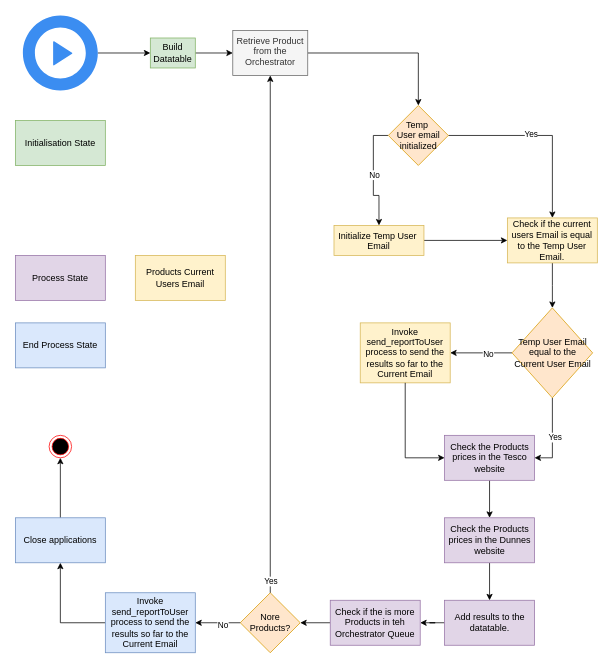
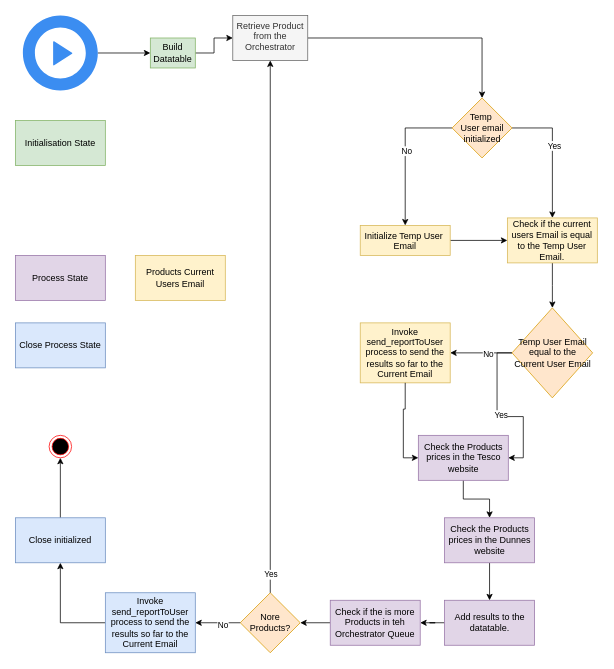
node "Retrieve Product from the Orchestrator": moved (270, 53) -> (270, 38)
node "Temp User email initialized": moved (419, 135) -> (482, 128)
node "Initialize Temp User Email": moved (379, 240) -> (405, 240)
node "End Process State": label "End Process State" -> "Close Process State"
node "Check the Products prices in the Tesco website": moved (490, 458) -> (464, 458)
node "Close applications": label "Close applications" -> "Close initialized"
